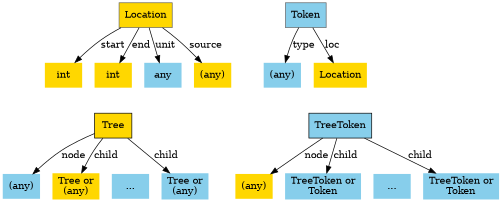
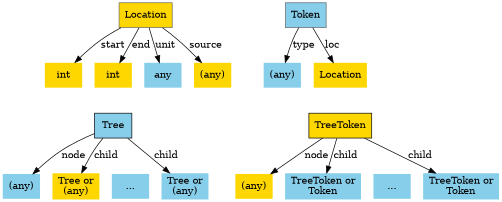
node "Tree": fillcolor gold -> skyblue
node "TreeToken": fillcolor skyblue -> gold
